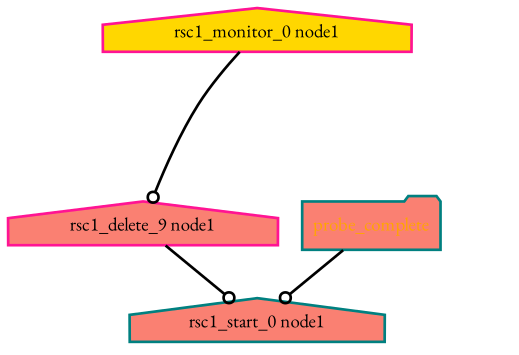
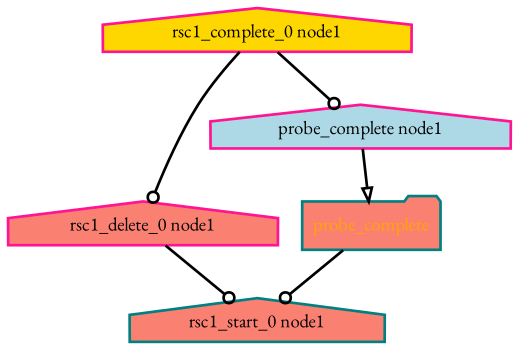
node "rsc1_monitor_0 node1": label "rsc1_monitor_0 node1" -> "rsc1_complete_0 node1"
node "probe_complete node1": added
node "rsc1_delete_9 node1": label "rsc1_delete_9 node1" -> "rsc1_delete_0 node1"
